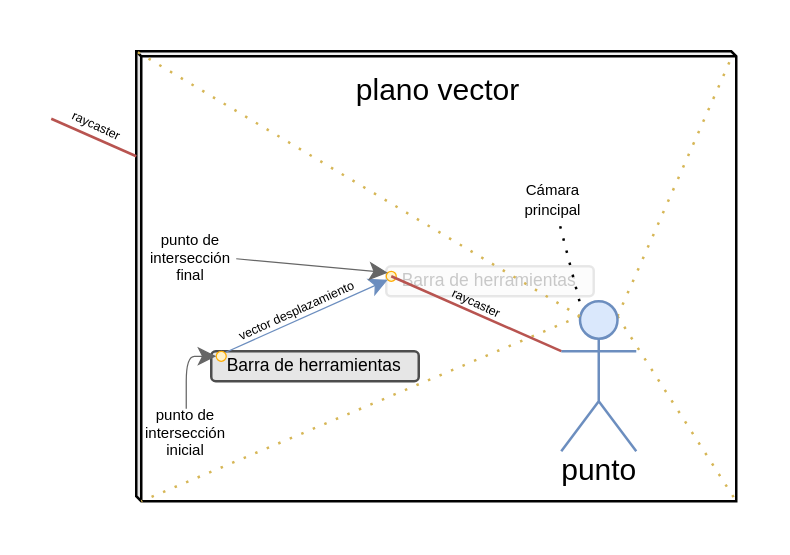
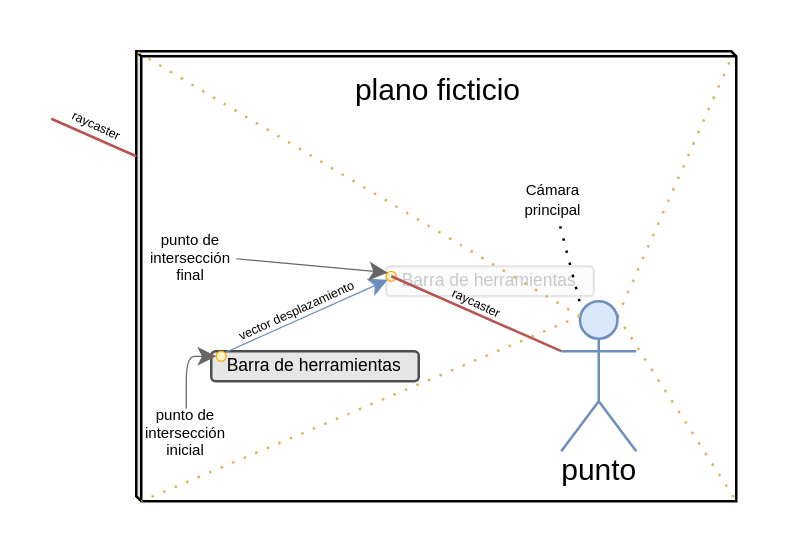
node "plano vector": label "plano vector" -> "plano ficticio"
